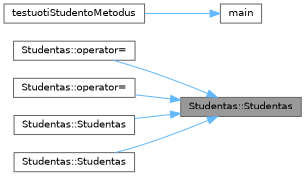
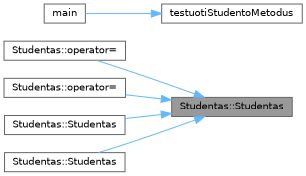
edge "testuotiStudentoMetodus" -> "main": reversed
